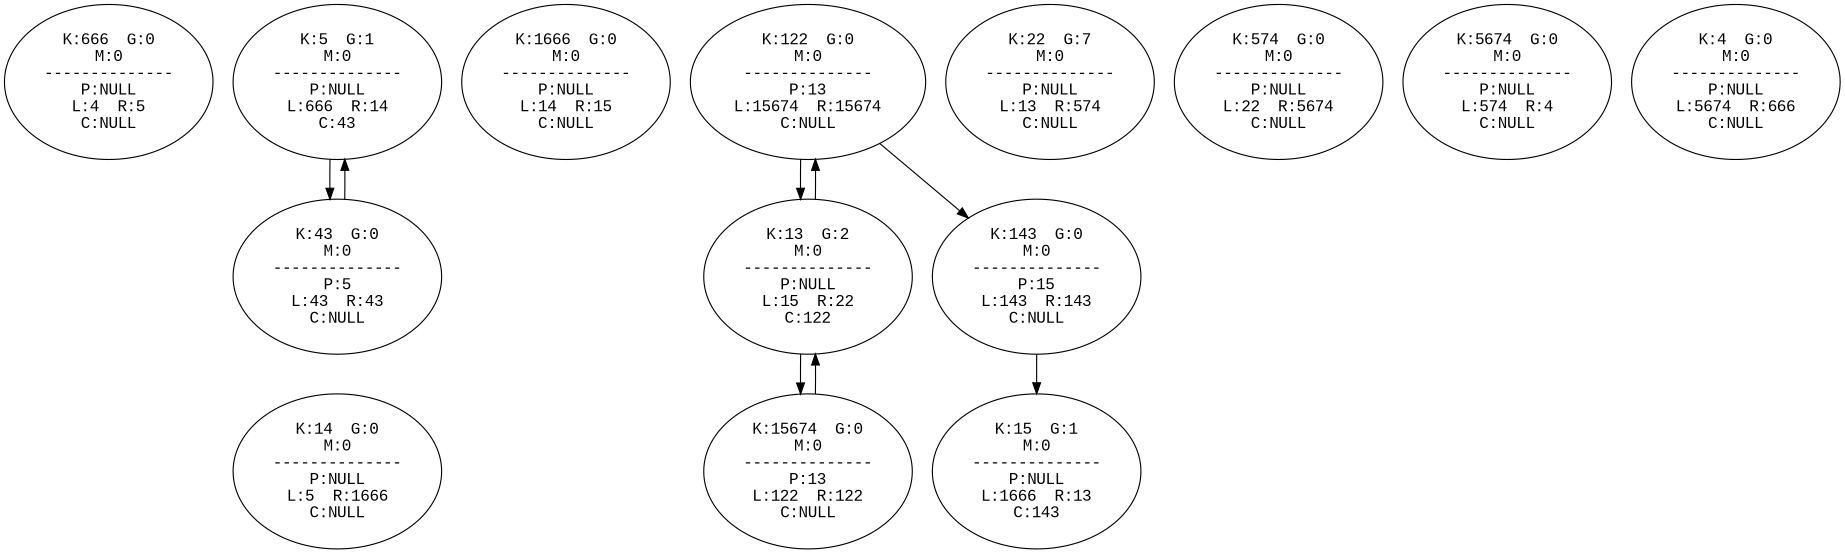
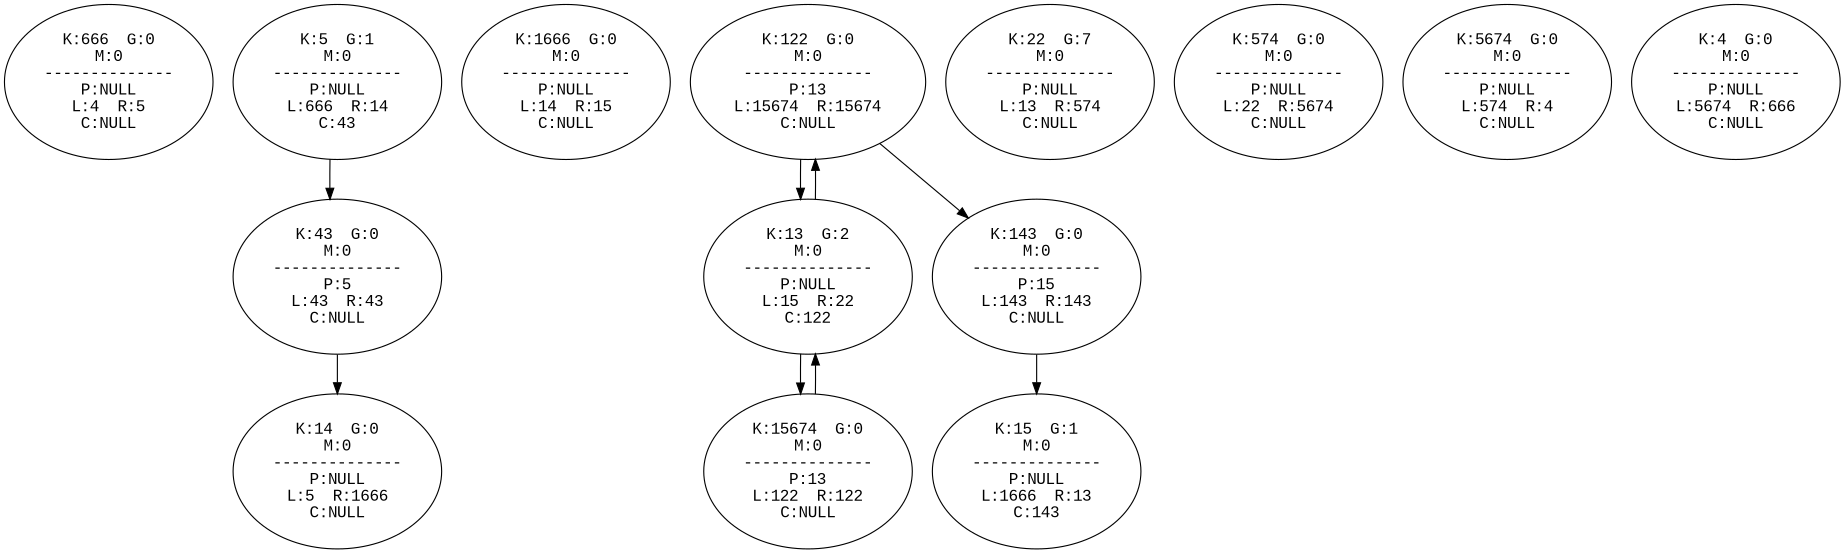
edge "K:43  G:0 M:0 -------------- P:5 L:43  R:43 C:NULL" -> "K:5  G:1 M:0 -------------- P:NULL L:666  R:14 C:43": now "K:43  G:0 M:0 -------------- P:5 L:43  R:43 C:NULL" -> "K:14  G:0 M:0 -------------- P:NULL L:5  R:1666 C:NULL"
